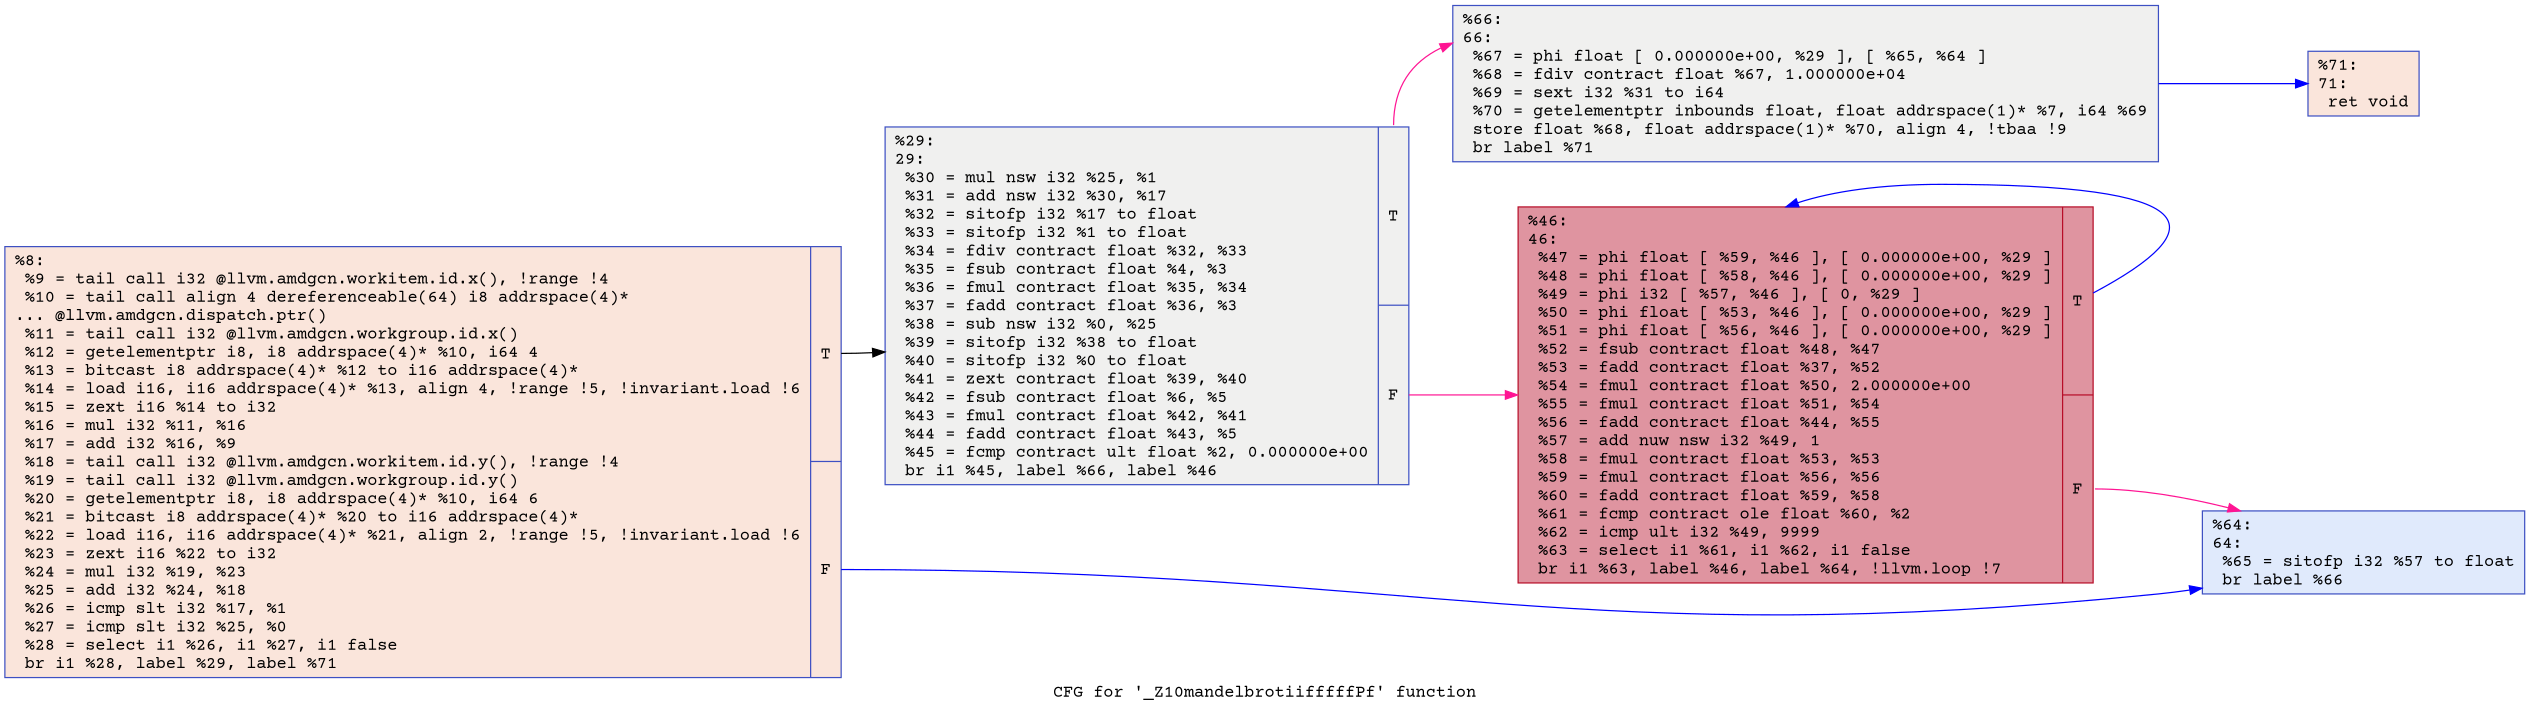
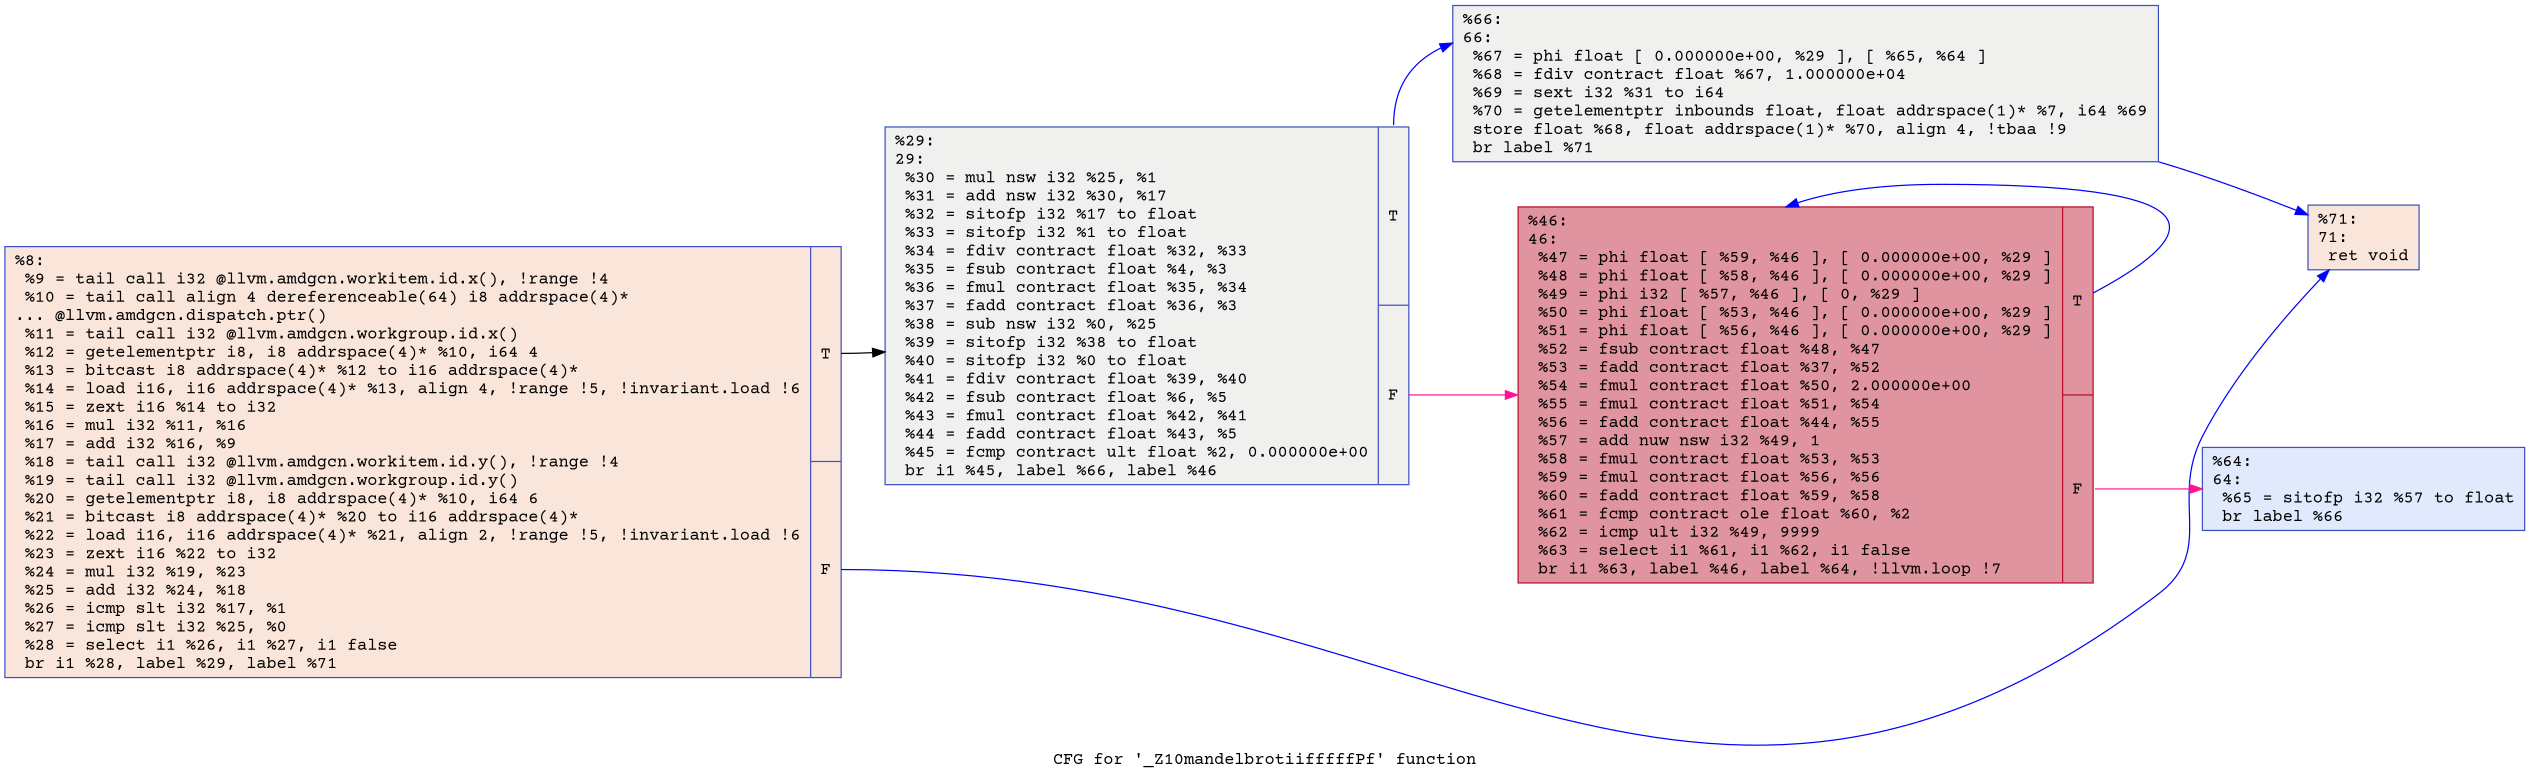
edge "%29:" -> "%66:": color deeppink -> blue
node "%29:": text "%41 = zext contract float %39, %40" -> "%41 = fdiv contract float %39, %40"
edge "%8:" -> "%64:": now "%8:" -> "%71:"
